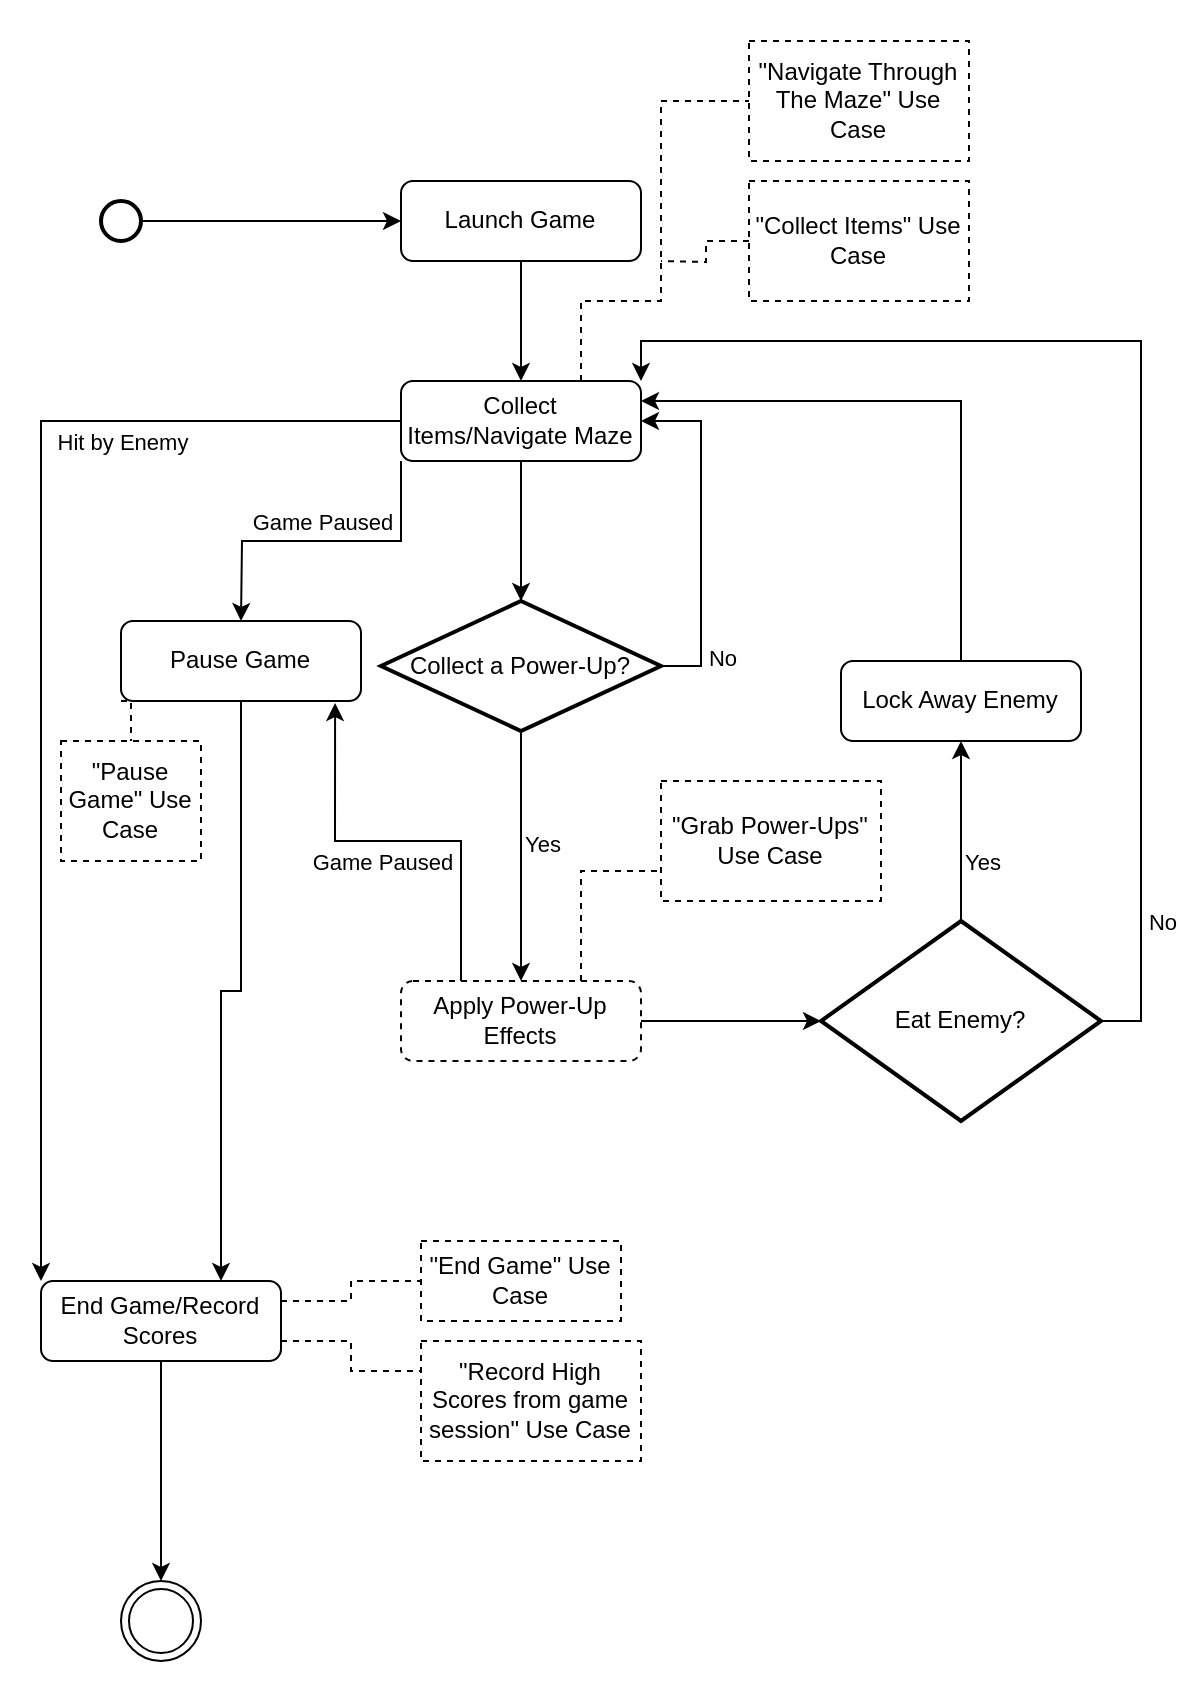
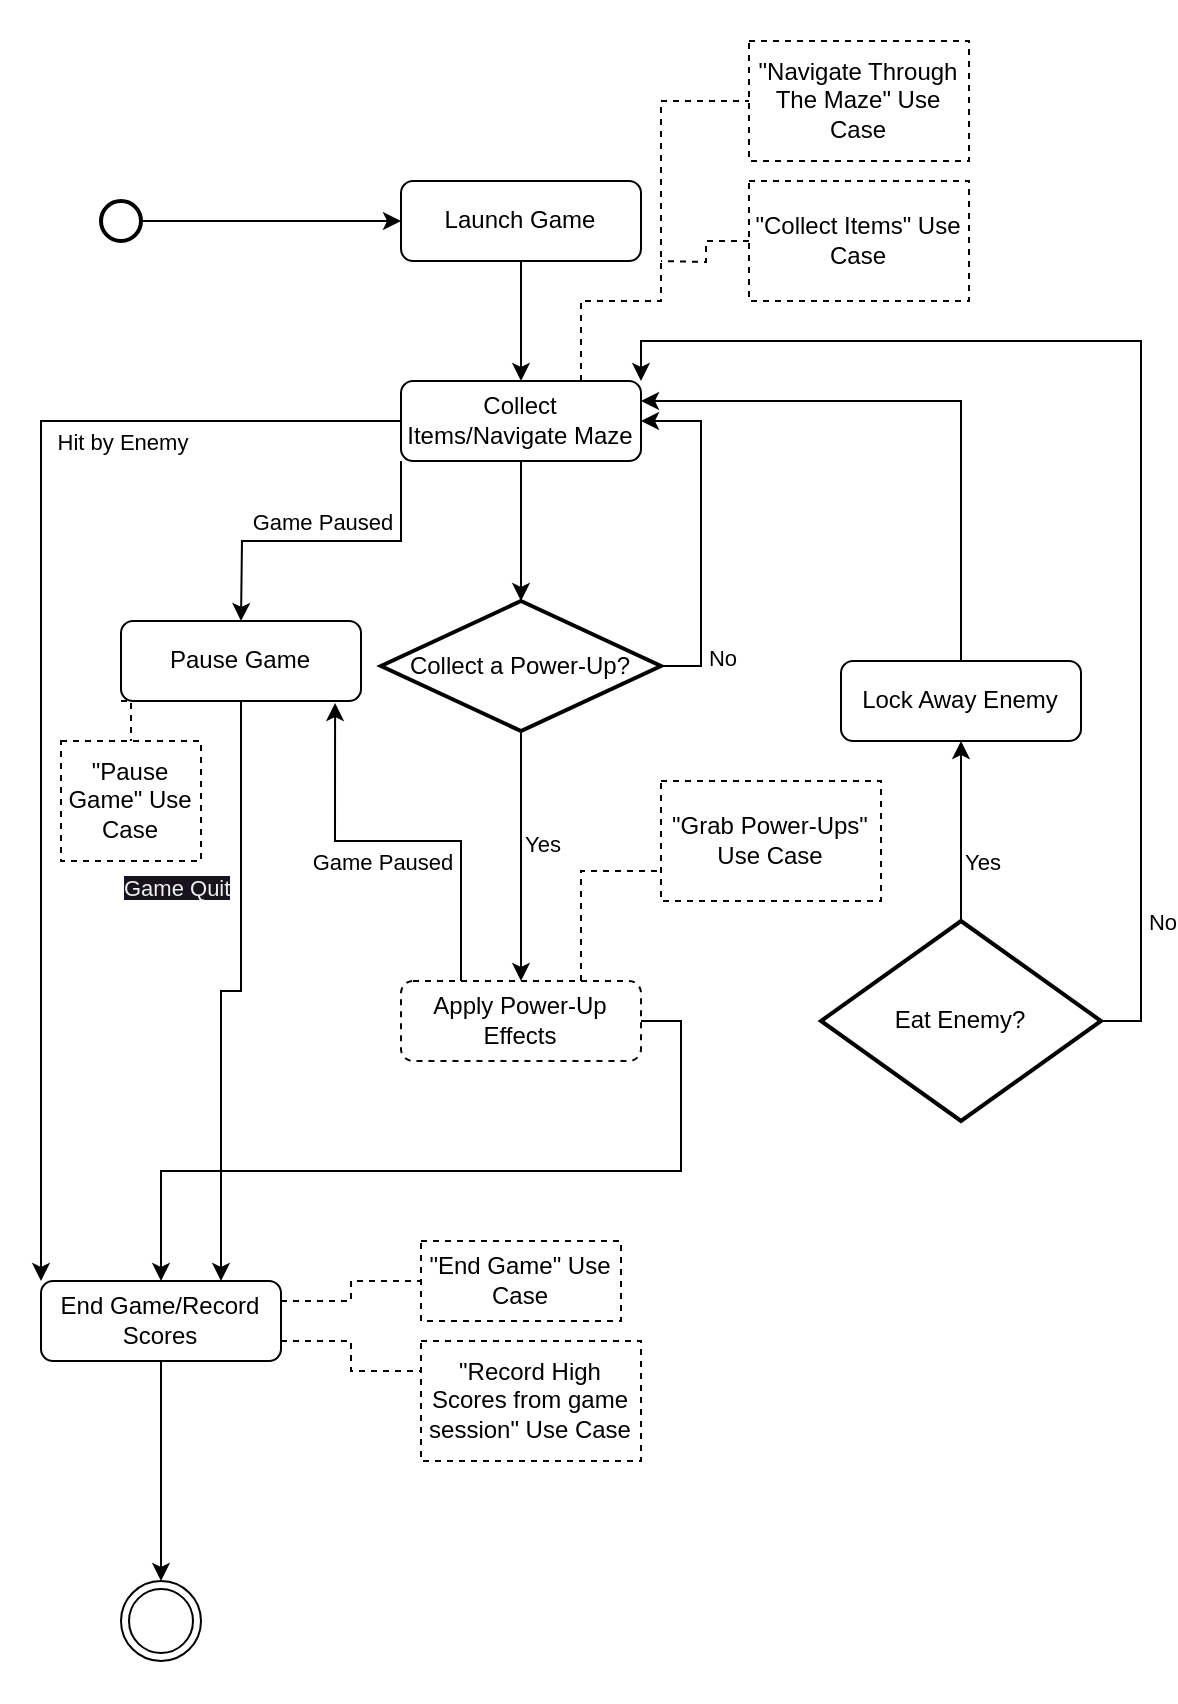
node "Game Quit": added
edge "Apply Power-Up Effects" -> "Eat Enemy?": now "Apply Power-Up Effects" -> "End Game/Record Scores"
